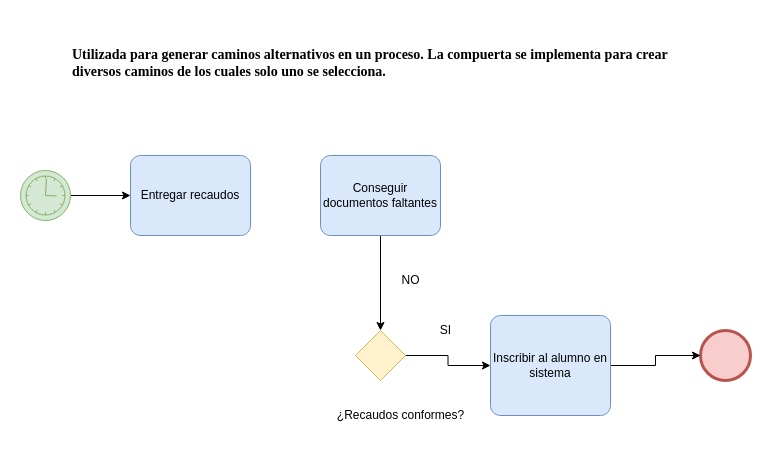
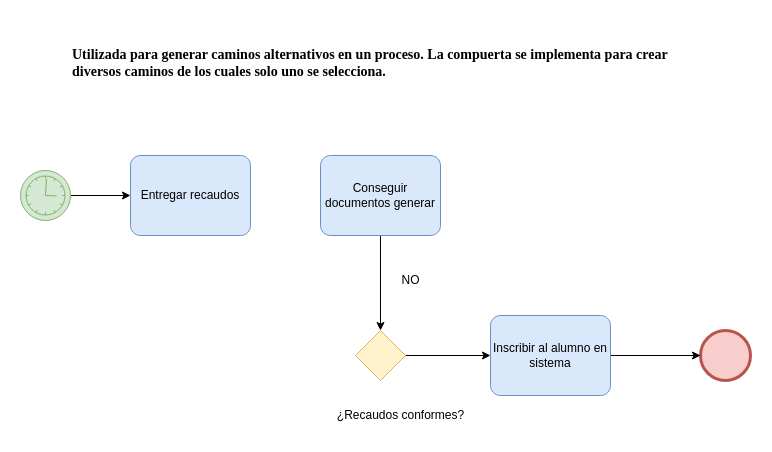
node "Conseguir documentos faltantes": label "Conseguir documentos faltantes" -> "Conseguir documentos generar"
node "SI": removed
node "Inscribir al alumno en sistema": size 120x100 -> 120x80
